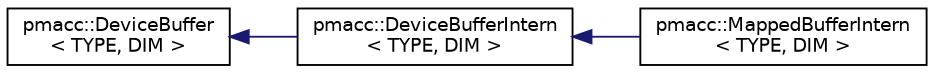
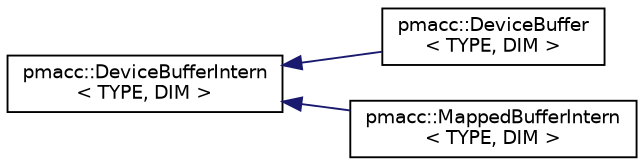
edge "pmacc::DeviceBufferIntern < TYPE, DIM >" -> "pmacc::DeviceBuffer < TYPE, DIM >": reversed
